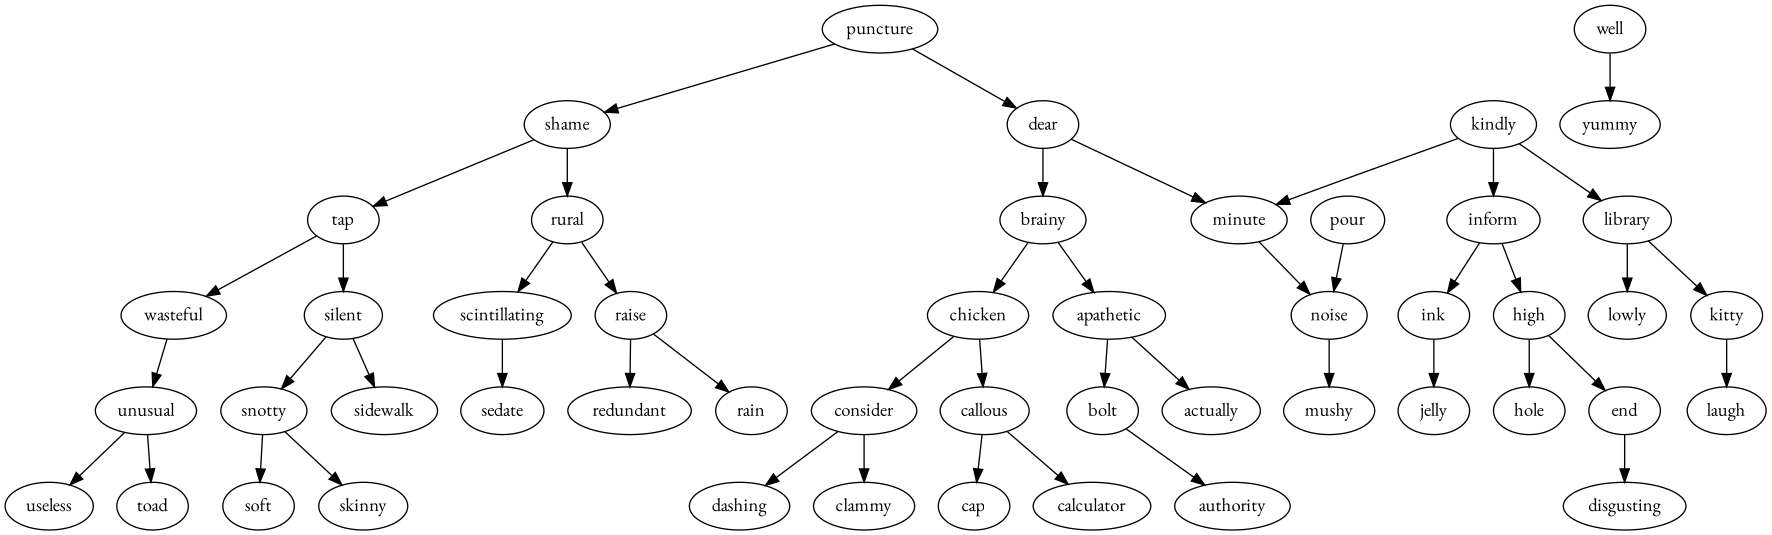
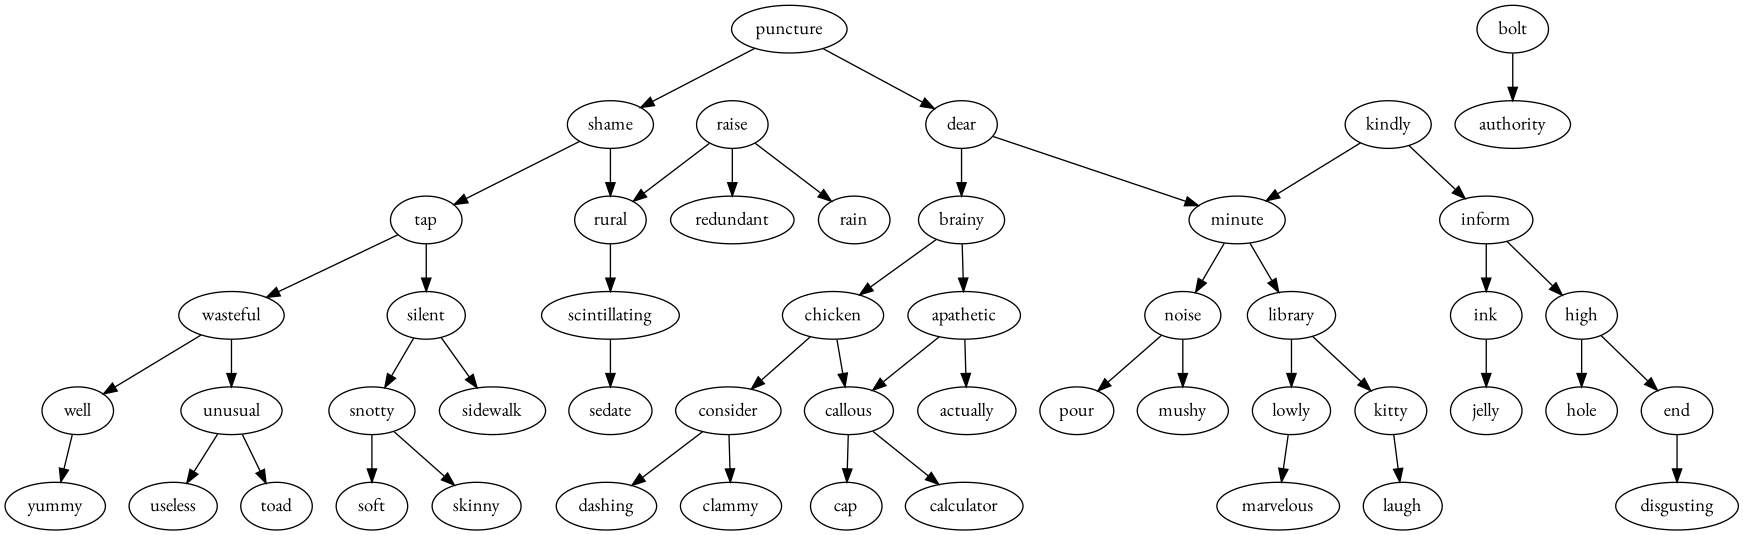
edge "kindly" -> "library": now "minute" -> "library"
edge "pour" -> "noise": reversed
edge "rural" -> "raise": reversed
edge "apathetic" -> "bolt": now "apathetic" -> "callous"
edge "wasteful" -> "well": added
node "marvelous": added
